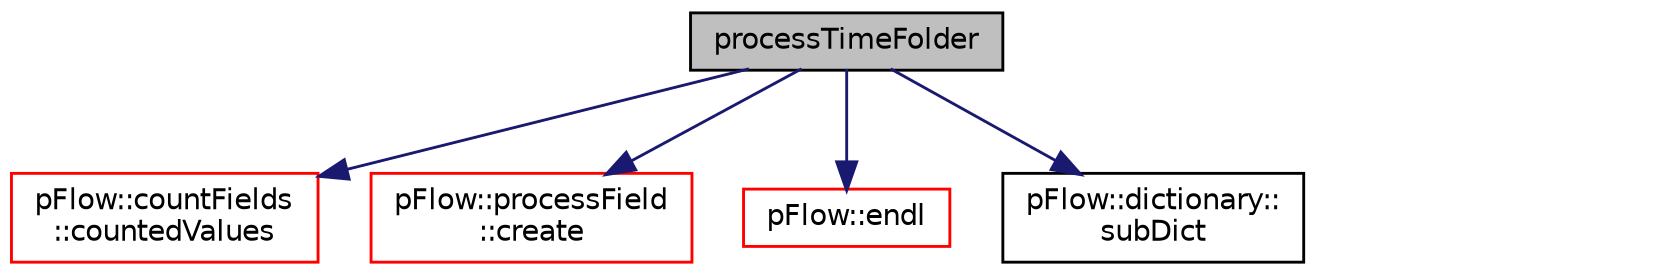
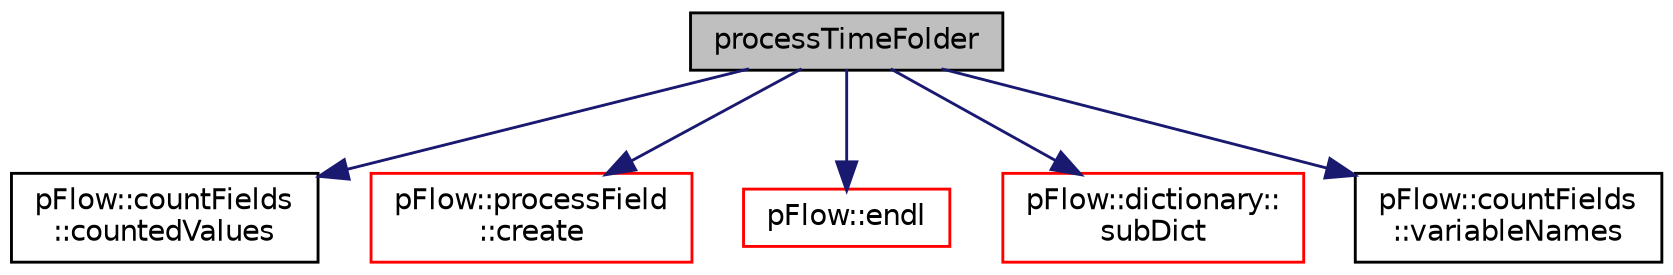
node "pFlow::countFields ::countedValues": color red -> black
node "pFlow::dictionary:: subDict": color black -> red
node "pFlow::countFields ::variableNames": added
